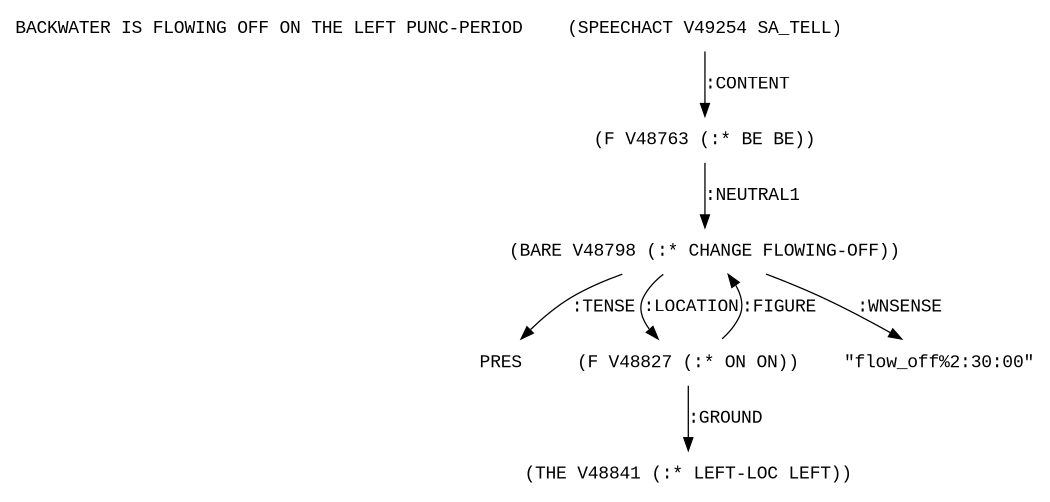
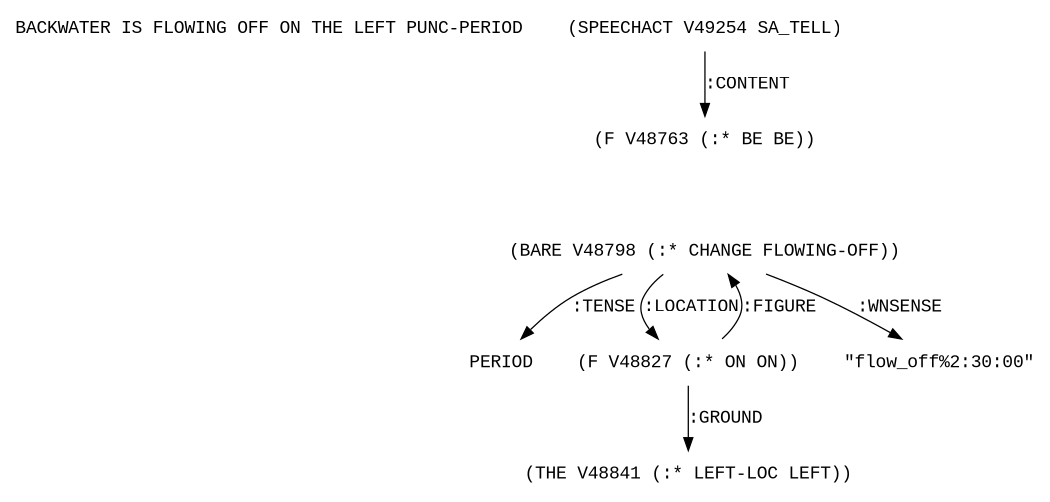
edge "(F V48763 (:* BE BE))" -> "(BARE V48798 (:* CHANGE FLOWING-OFF))": removed, label ":NEUTRAL1"
node "PRES": label "PRES" -> "PERIOD"
